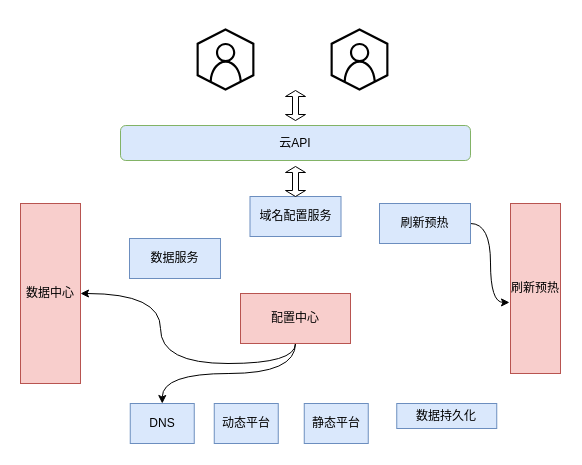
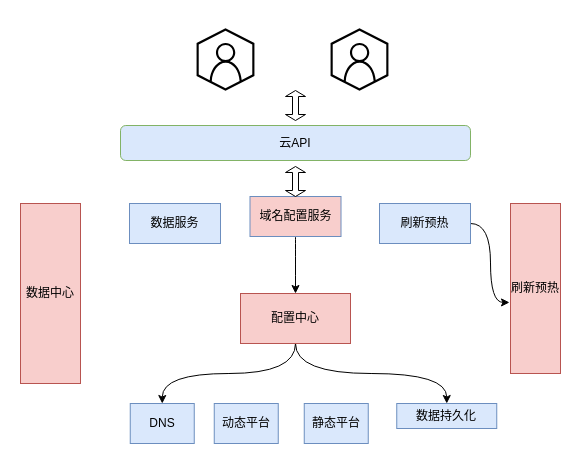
node "域名配置服务": fillcolor #dae8fc -> #f8cecc
node "数据服务": moved (175, 259) -> (175, 224)
edge "域名配置服务" -> "配置中心": added
edge "配置中心" -> "数据中心": now "配置中心" -> "数据持久化"
